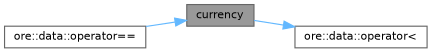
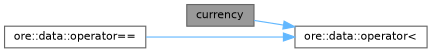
edge "ore::data::operator==" -> "currency": now "ore::data::operator==" -> "ore::data::operator<"
